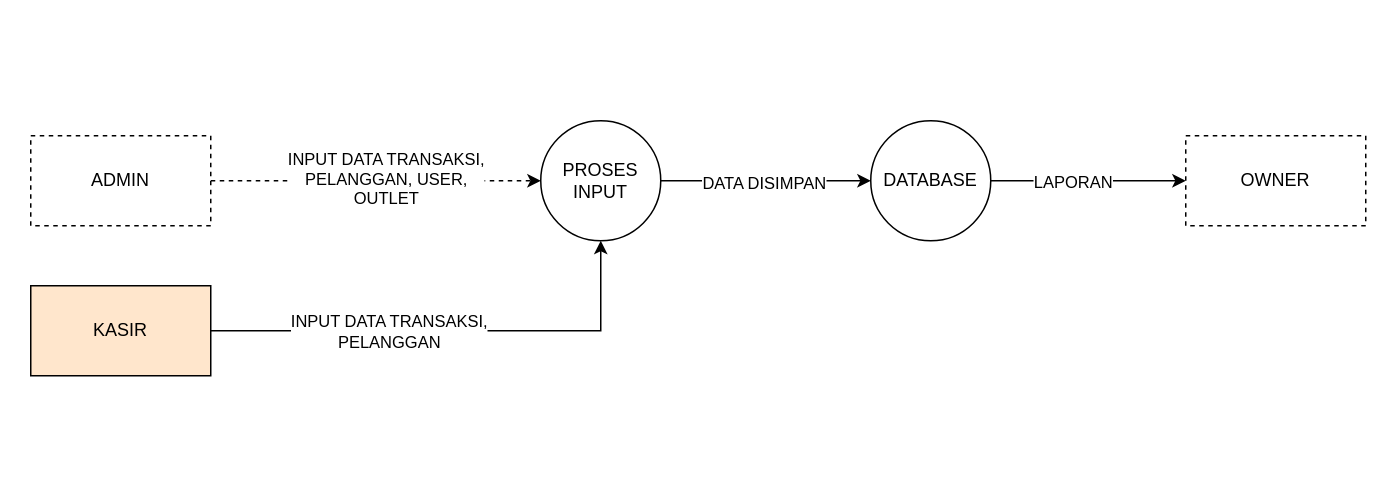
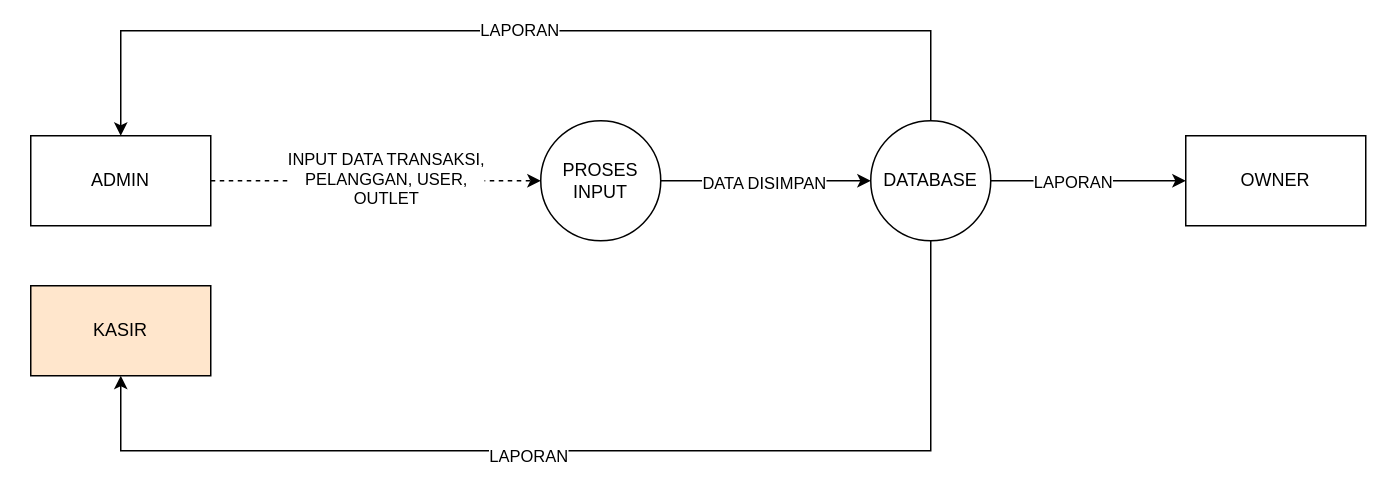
edge "DATABASE" -> "ADMIN": added, label "LAPORAN"
node "ADMIN": style dashed -> solid
node "OWNER": style dashed -> solid
edge "KASIR" -> "PROSES INPUT": removed, label "INPUT DATA TRANSAKSI, PELANGGAN"
edge "DATABASE" -> "KASIR": added, label "LAPORAN"
